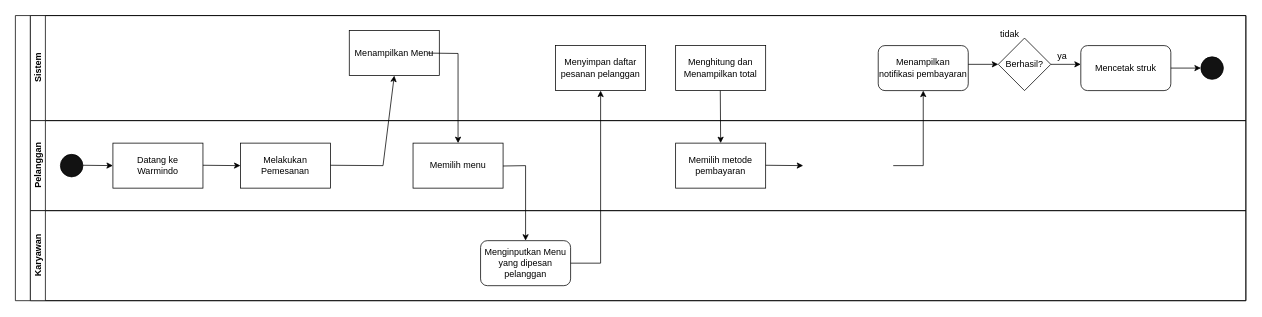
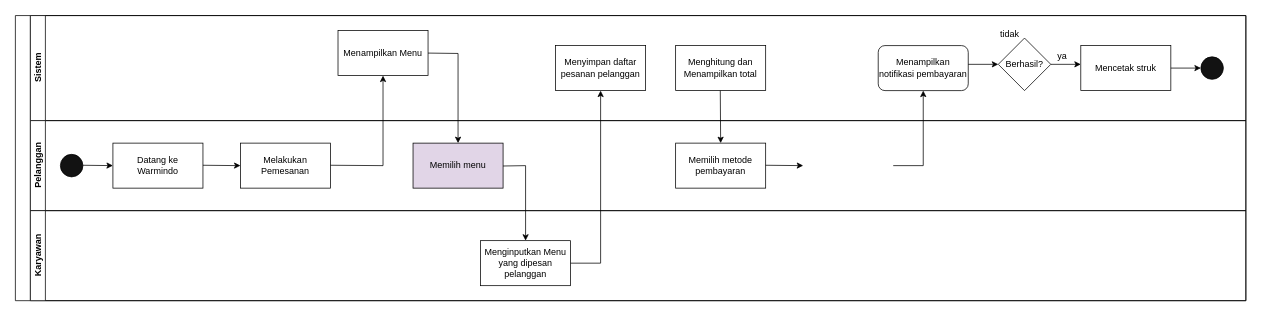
node "Menampilkan Menu": moved (394, 53) -> (383, 53)
node "Mencetak struk": shape rounded rectangle -> rectangle
node "Memilih menu": fillcolor #ffffff -> #e1d5e7
node "Menginputkan Menu yang dipesan pelanggan": shape rounded rectangle -> rectangle
